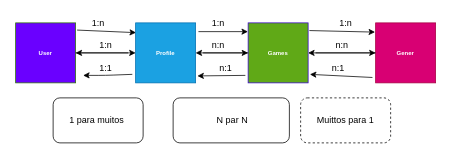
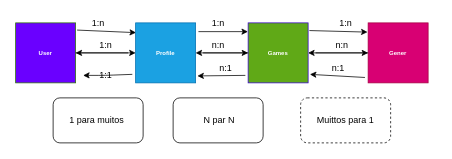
node "Gener": moved (405, 53) -> (398, 53)
node "1:1": moved (105, 68) -> (105, 75)
node "N par N": size 116x45 -> 90x45
